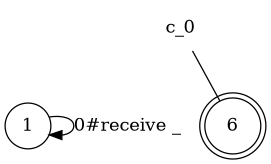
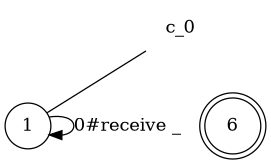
edge "c_0" -- "6": now "c_0" -- "1"
